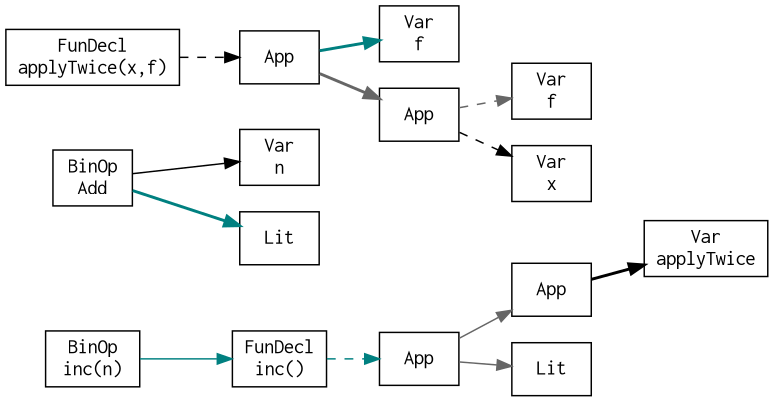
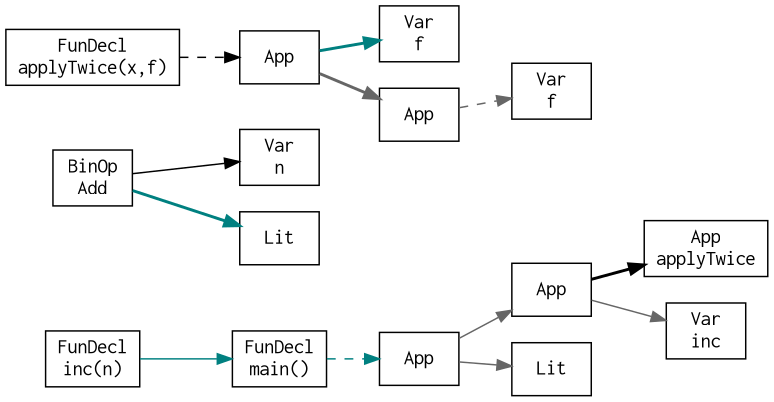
node "Var x": removed
node "Var applyTwice": label "Var applyTwice" -> "App applyTwice"
node "Var inc": added
node "BinOp inc(n)": label "BinOp inc(n)" -> "FunDecl inc(n)"
node "FunDecl inc()": label "FunDecl inc()" -> "FunDecl main()"
